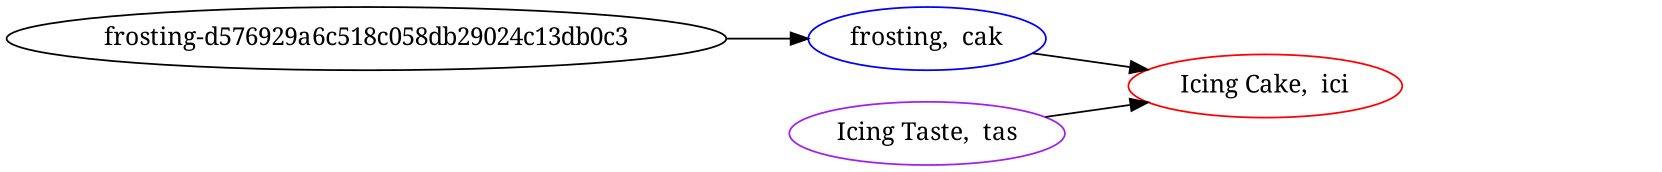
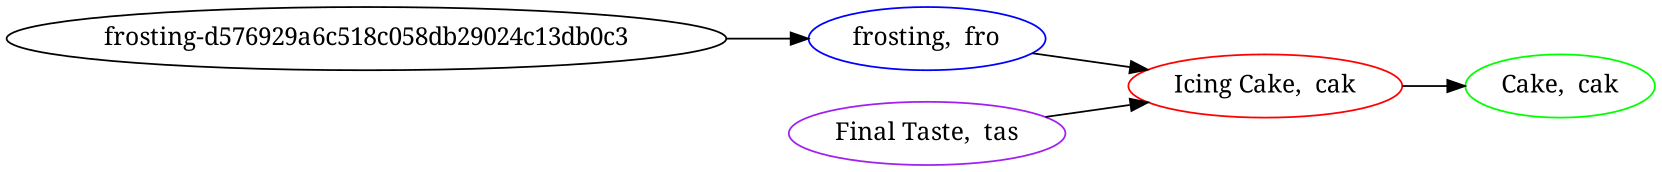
node "frosting,  cak": label "frosting,  cak" -> "frosting,  fro"
node "Icing Cake,  ici": label "Icing Cake,  ici" -> "Icing Cake,  cak"
node "Cake,  cak": added
node "Icing Taste,  tas": label "Icing Taste,  tas" -> "Final Taste,  tas"
